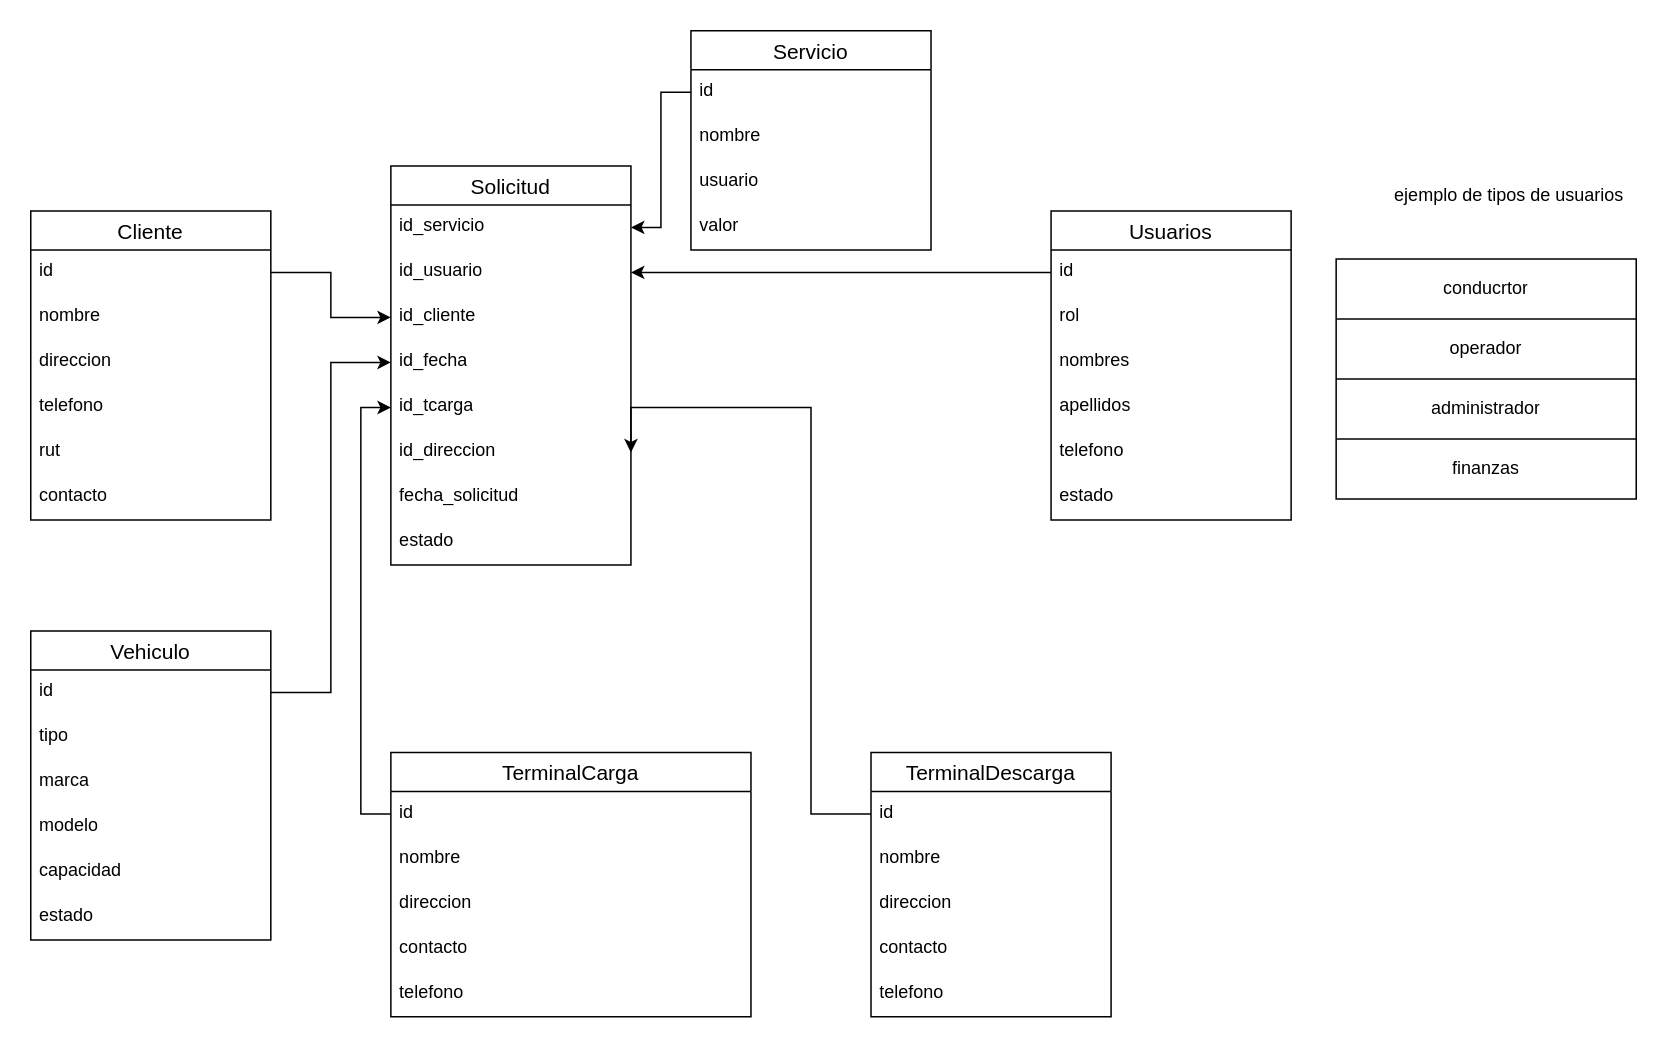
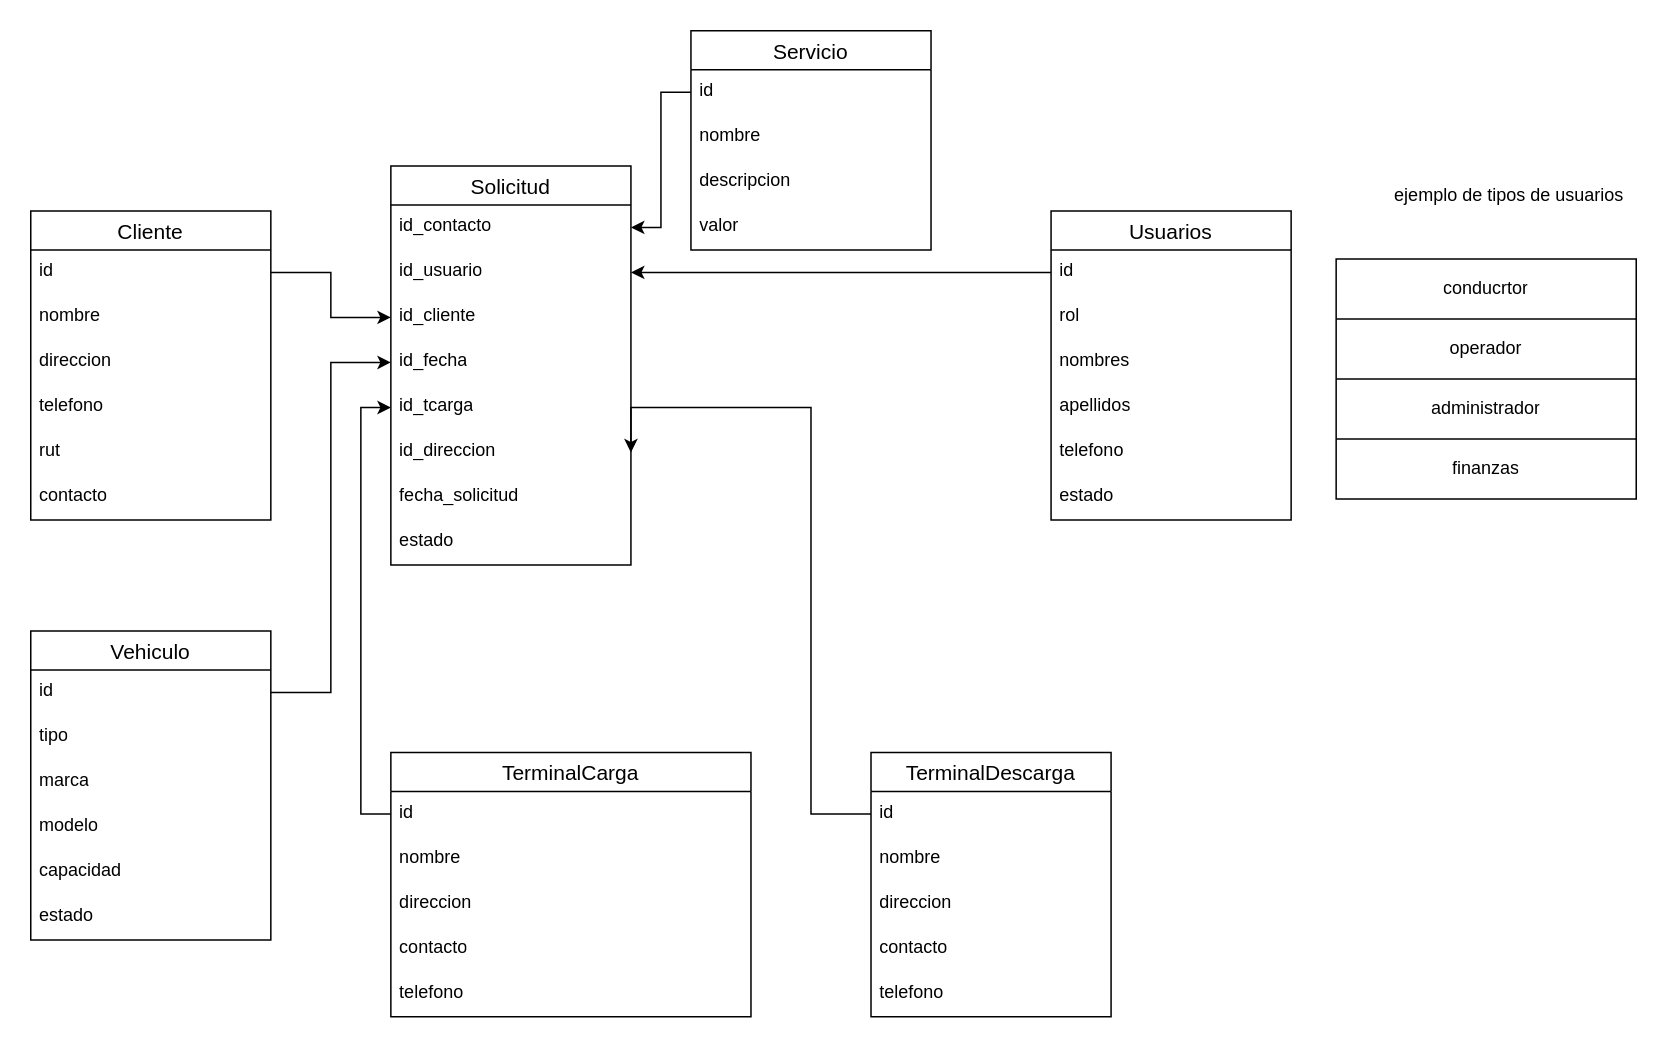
node "usuario": label "usuario" -> "descripcion"
node "id_servicio": label "id_servicio" -> "id_contacto"
